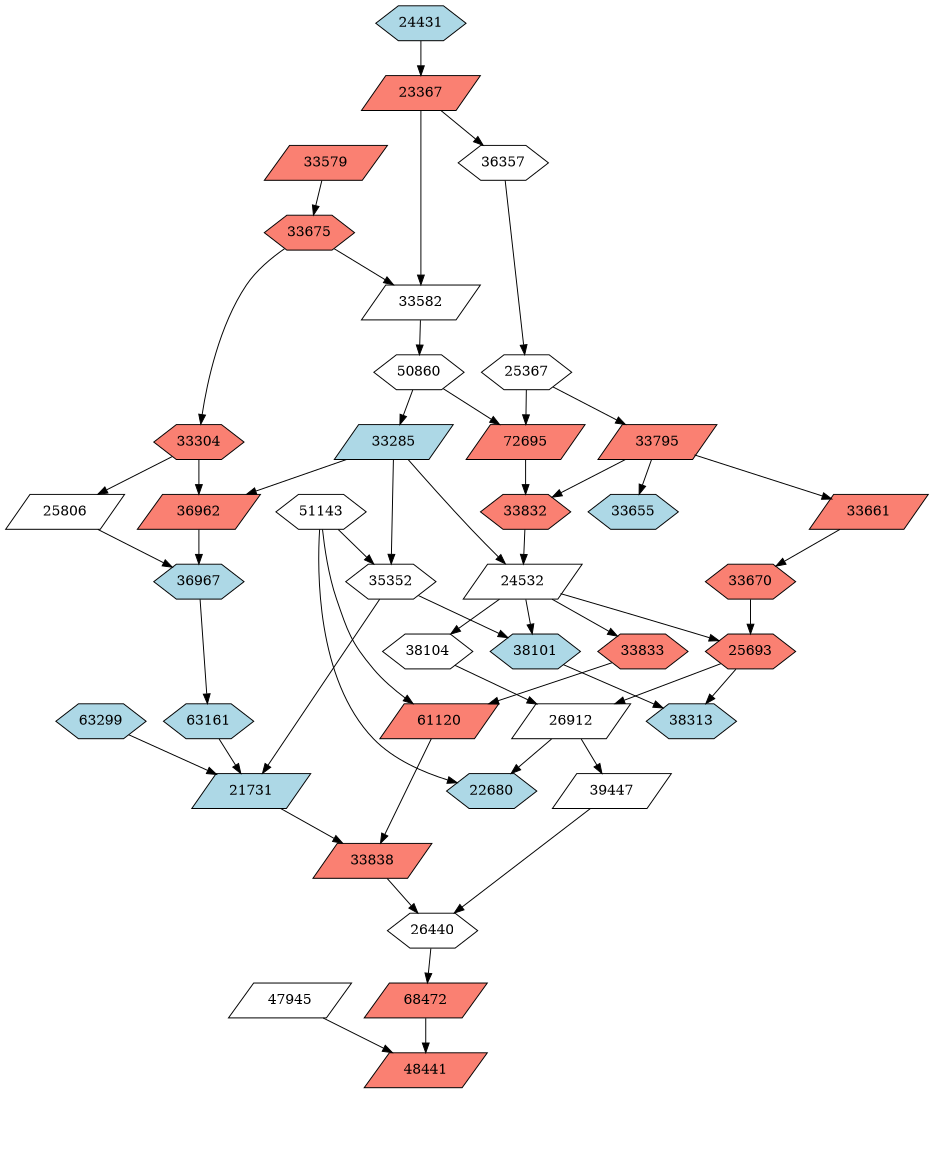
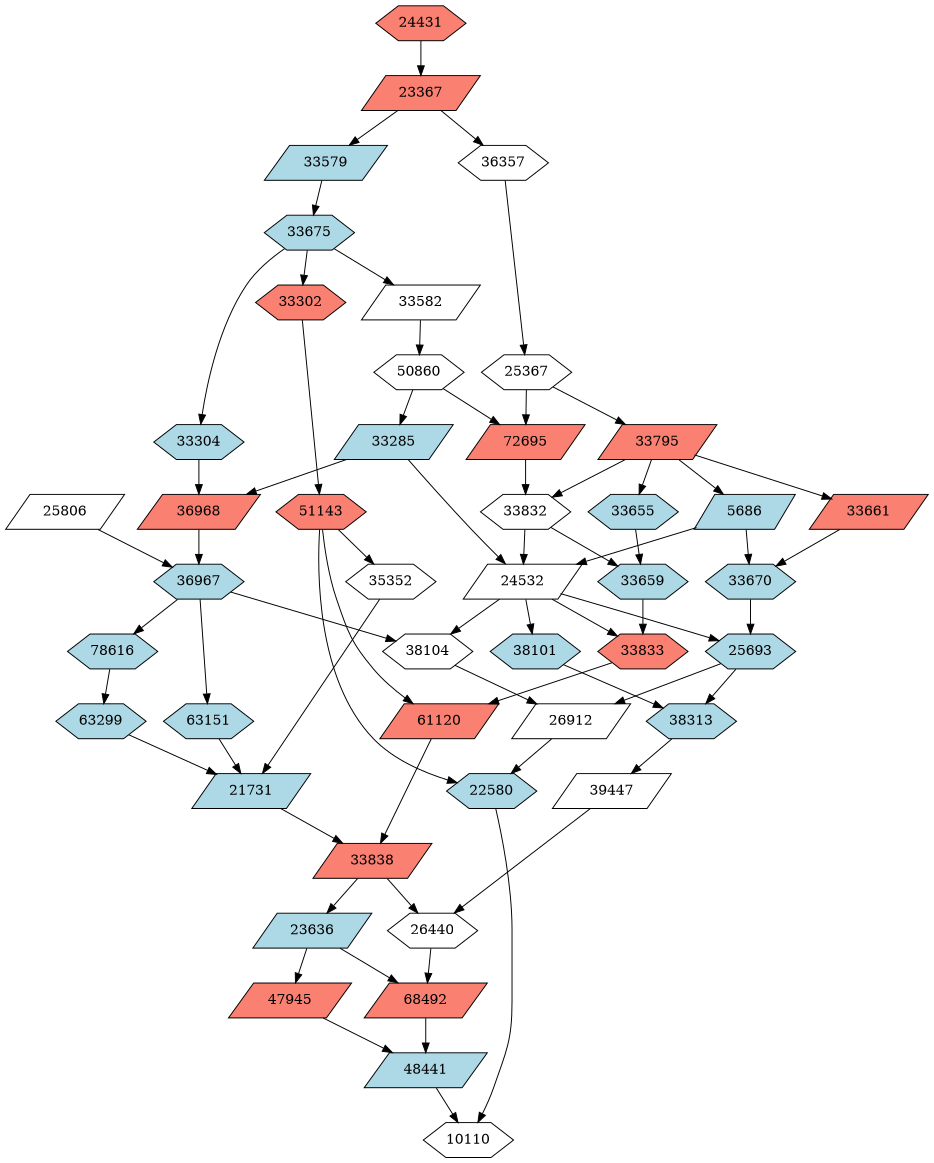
node "24431": fillcolor lightblue -> salmon
node "33579": fillcolor salmon -> lightblue
edge "23367" -> "33582": now "23367" -> "33579"
node "33675": fillcolor salmon -> lightblue
node "33302": added
node "33304": fillcolor salmon -> lightblue
edge "33304" -> "25806": removed
edge "33285" -> "35352": removed
node "36962": label "36962" -> "36968"
node "51143": fillcolor white -> salmon
node "33832": fillcolor salmon -> white
node "5686": added
node "33659": added
node "33670": fillcolor salmon -> lightblue
edge "36967" -> "38104": added
edge "35352" -> "38101": removed
node "78616": added
node "25693": fillcolor salmon -> lightblue
node "63161": label "63161" -> "63151"
edge "26912" -> "39447": now "38313" -> "39447"
node "22680": label "22680" -> "22580"
node "23636": added
node "47945": fillcolor white -> salmon
node "68472": label "68472" -> "68492"
node "48441": fillcolor salmon -> lightblue
node "10110": added
